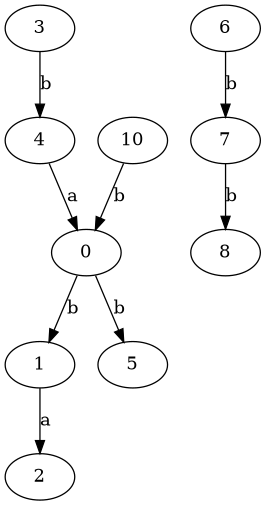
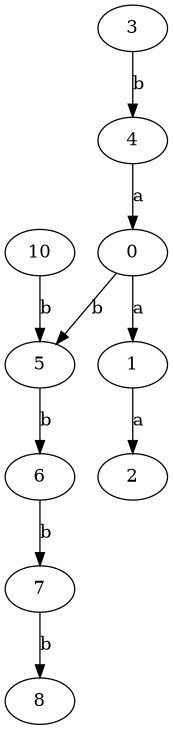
edge "10" -> "0": now "10" -> "5"
edge "0" -> "1": label "b" -> "a"
edge "5" -> "6": added, label "b"
